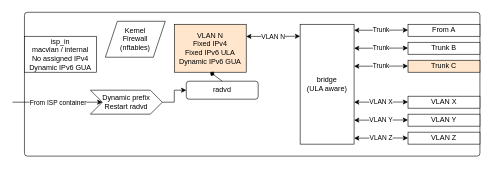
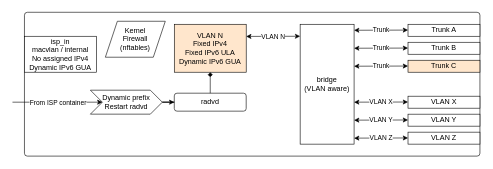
node "From A": label "From A" -> "Trunk A"
node "bridge (ULA aware)": label "bridge (ULA aware)" -> "bridge (VLAN aware)"
node "radvd": moved (222, 90) -> (210, 102)
